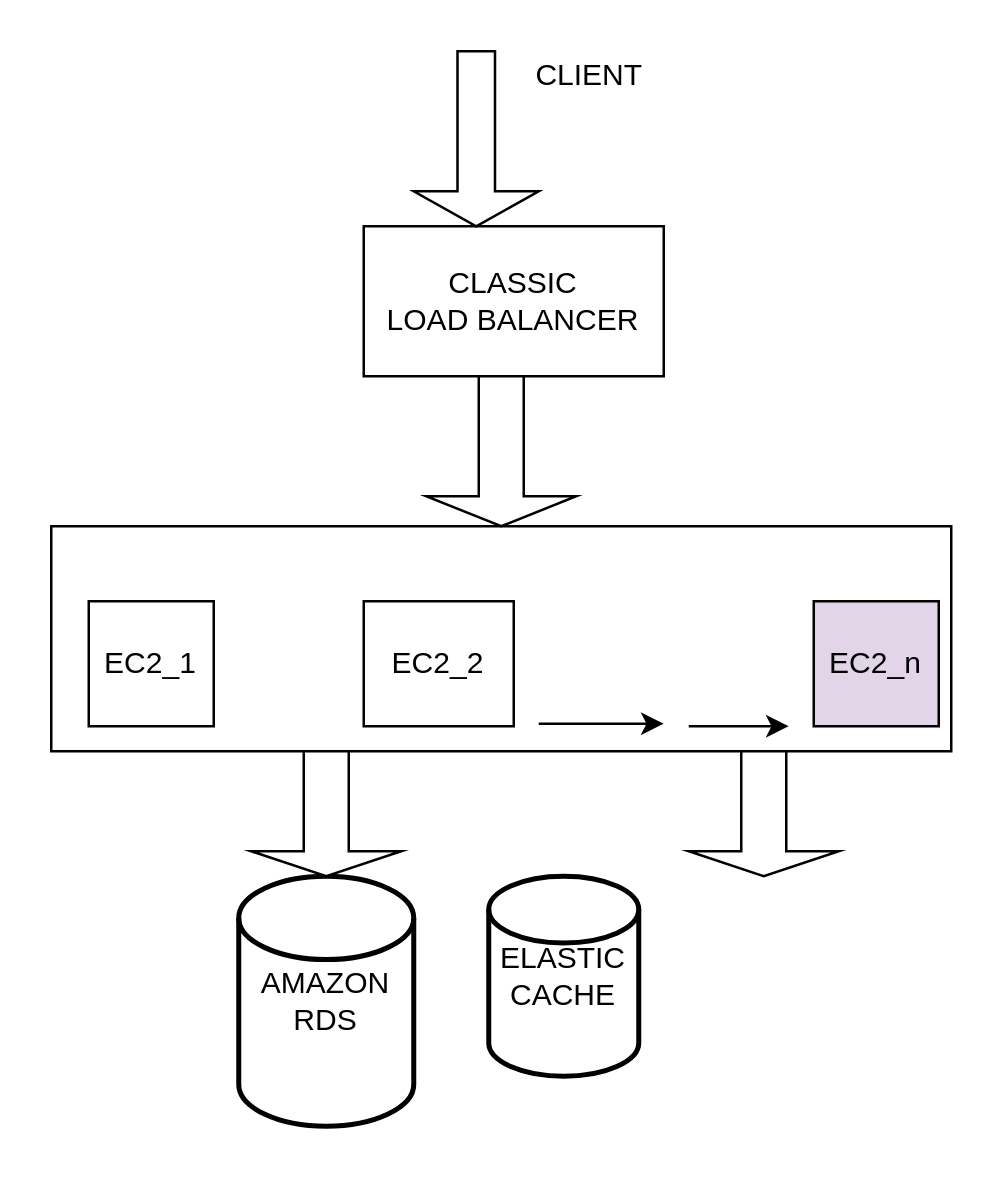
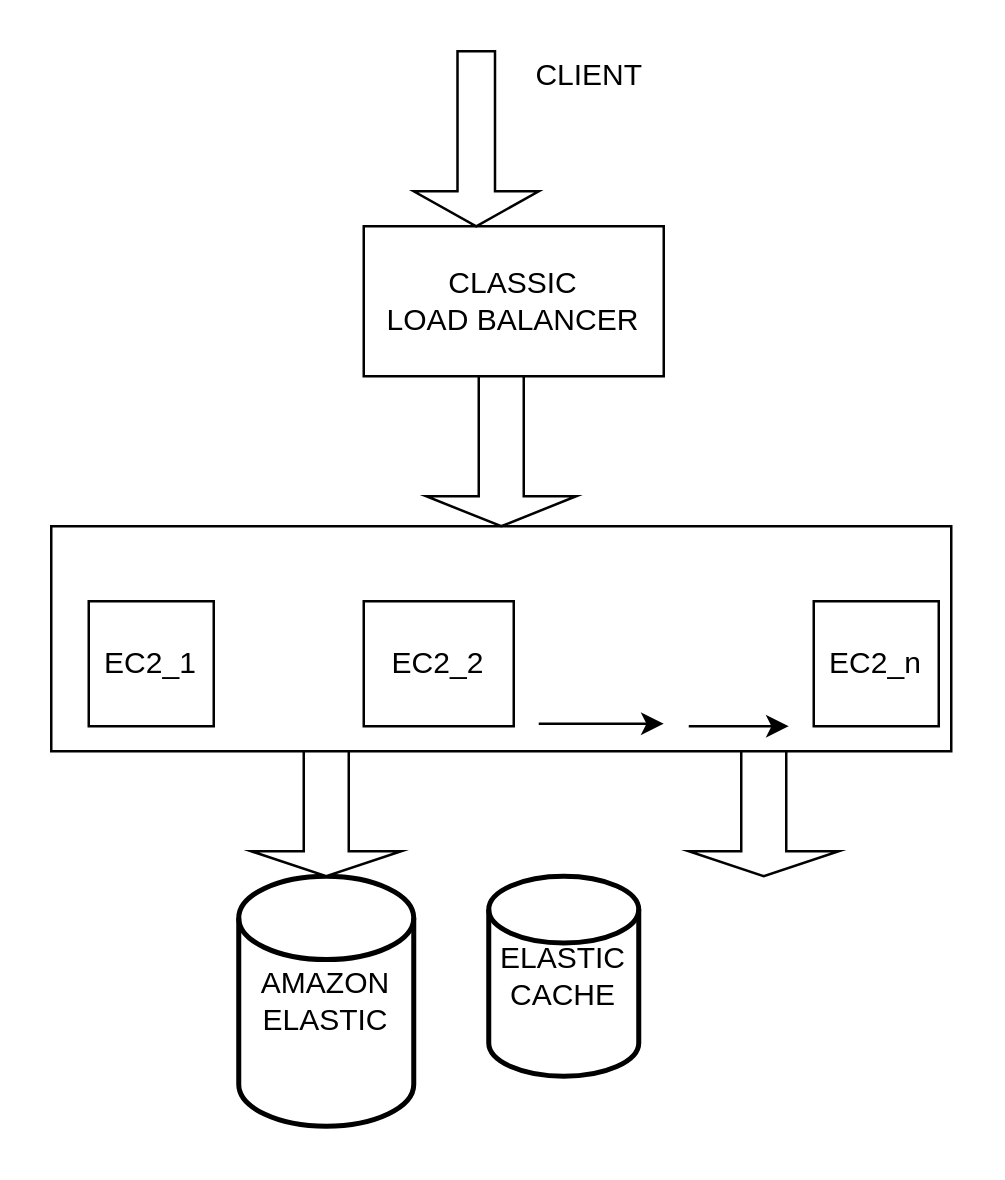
node "EC2_n": fillcolor #e1d5e7 -> #ffffff
node "AMAZON RDS": label "AMAZON RDS" -> "AMAZON ELASTIC"
